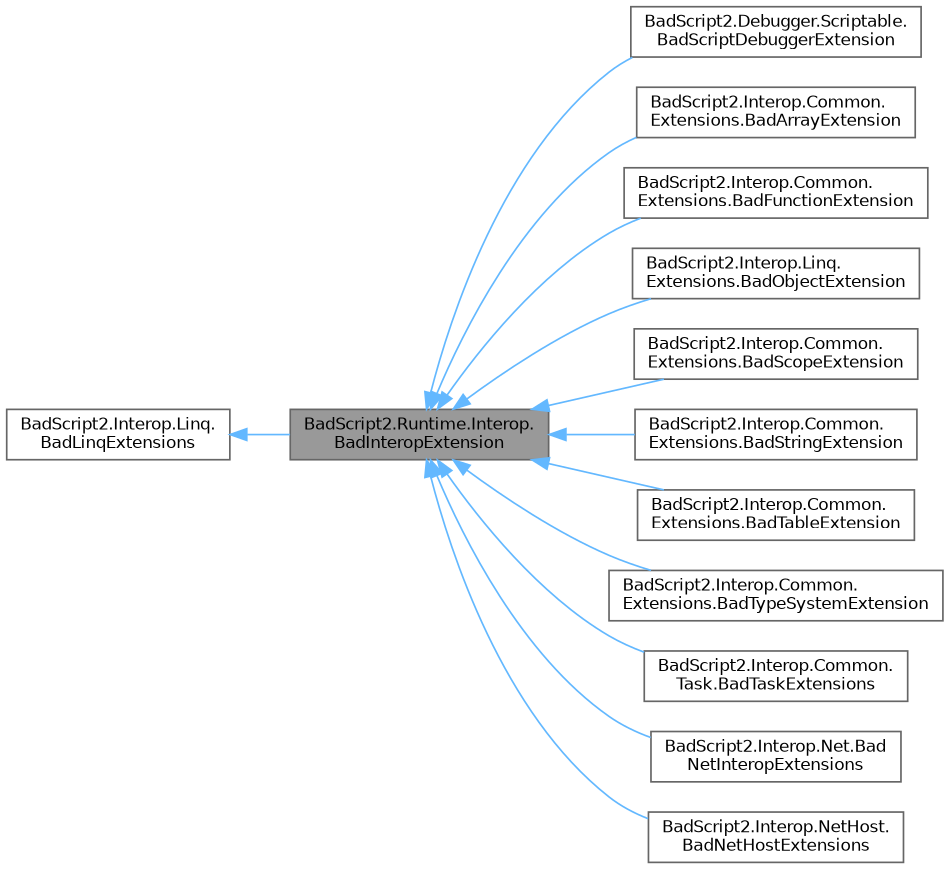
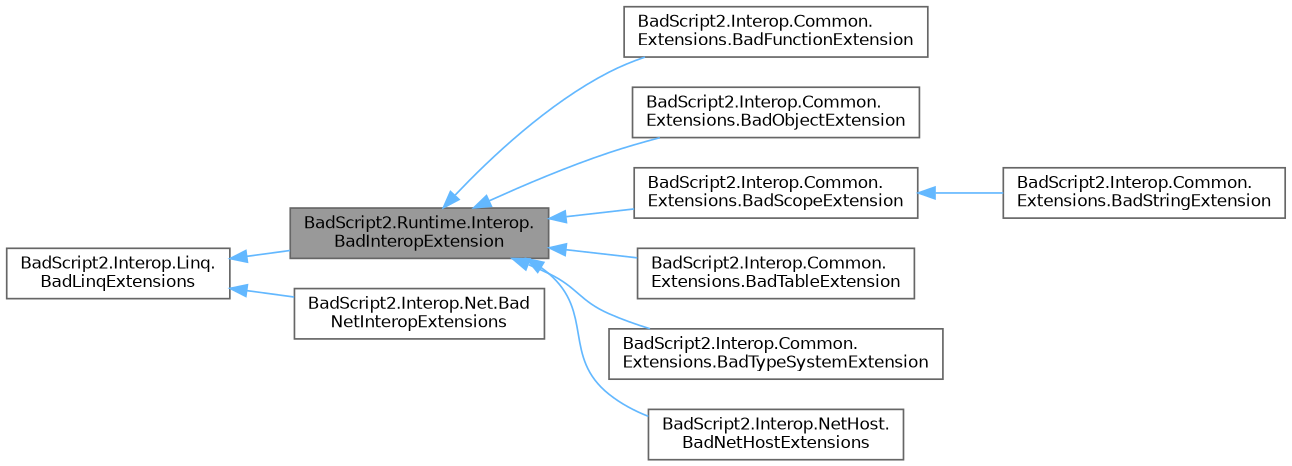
node "BadScript2.Debugger.Scriptable. BadScriptDebuggerExtension": removed
node "BadScript2.Interop.Common. Extensions.BadArrayExtension": removed
node "BadScript2.Interop.Linq. Extensions.BadObjectExtension": label "BadScript2.Interop.Linq. Extensions.BadObjectExtension" -> "BadScript2.Interop.Common. Extensions.BadObjectExtension"
edge "BadScript2.Interop.Common. Extensions.BadStringExtension" -> "BadScript2.Runtime.Interop. BadInteropExtension": now "BadScript2.Interop.Common. Extensions.BadStringExtension" -> "BadScript2.Interop.Common. Extensions.BadScopeExtension"
edge "BadScript2.Interop.Net.Bad NetInteropExtensions" -> "BadScript2.Runtime.Interop. BadInteropExtension": now "BadScript2.Interop.Net.Bad NetInteropExtensions" -> "BadScript2.Interop.Linq. BadLinqExtensions"
node "BadScript2.Interop.Common. Task.BadTaskExtensions": removed
